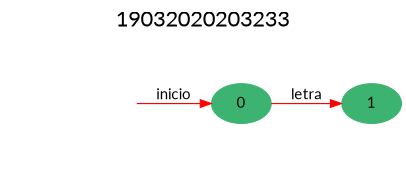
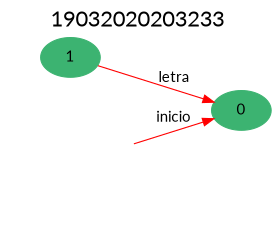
edge "0" -> "1": reversed
